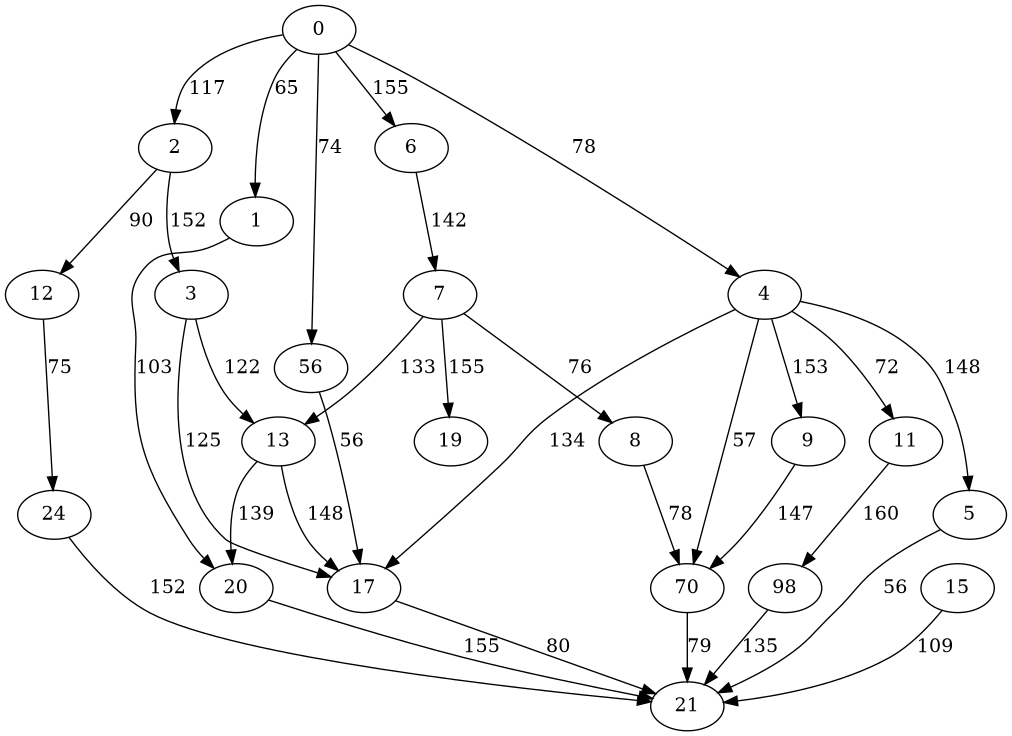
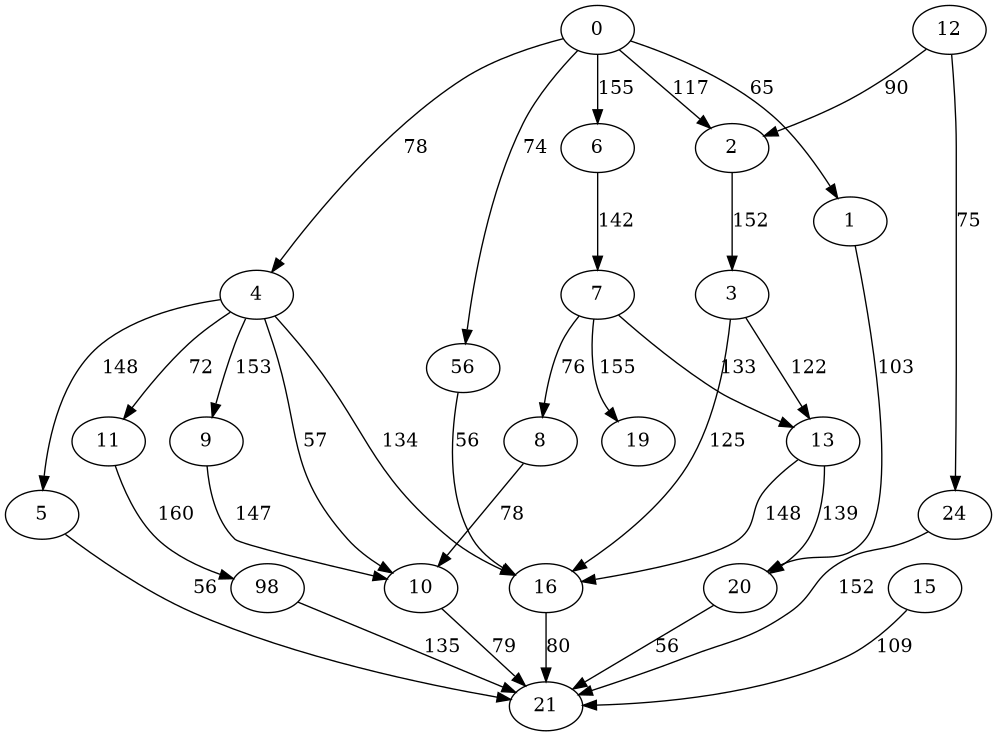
edge "2" -> "12": reversed
node "17": label "17" -> "16"
node "70": label "70" -> "10"
edge "20" -> "21": label "155" -> "56"
